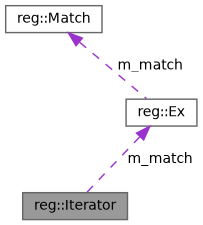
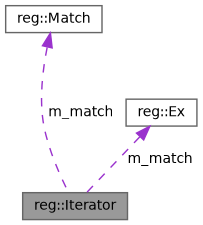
edge "reg::Ex" -> "reg::Match": now "reg::Iterator" -> "reg::Match"
